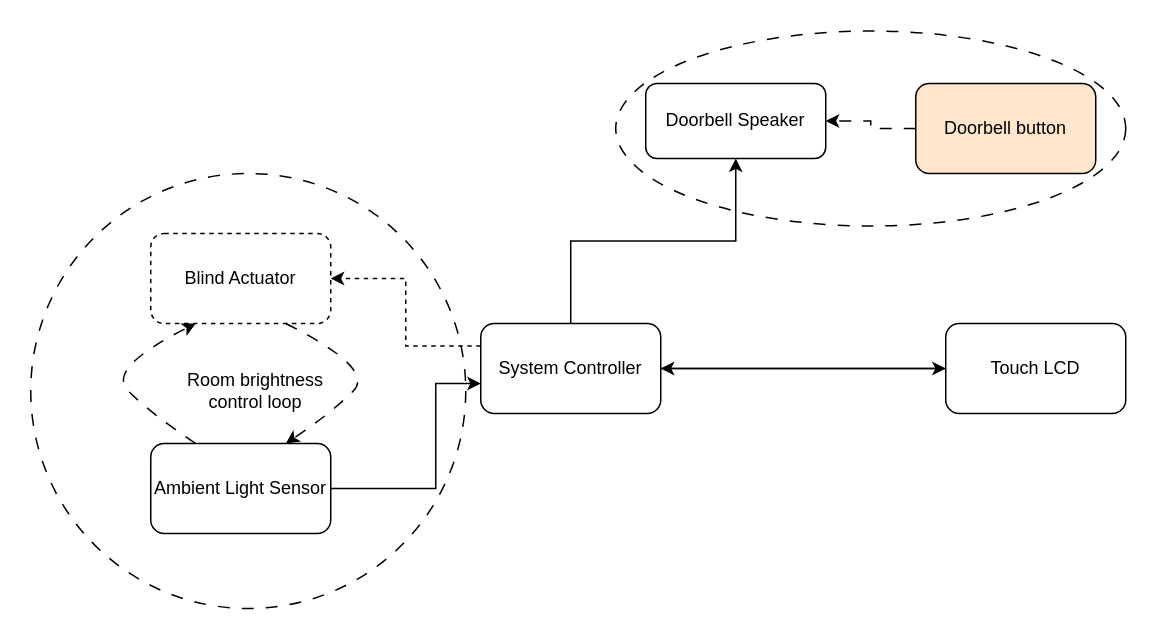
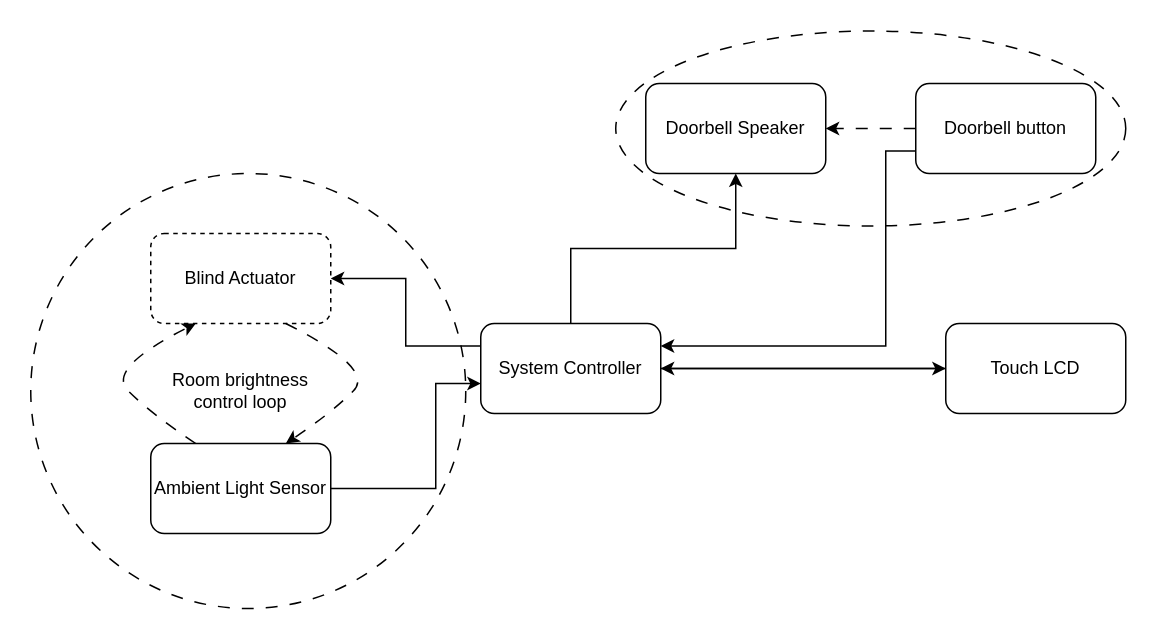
node "Doorbell Speaker": size 180x75 -> 180x90
node "Doorbell button": fillcolor #ffe6cc -> #ffffff
edge "System Controller" -> "Blind Actuator": style dashed -> solid
edge "Doorbell button" -> "System Controller": added
node "Room brightness control loop": moved (256, 391) -> (241, 391)
